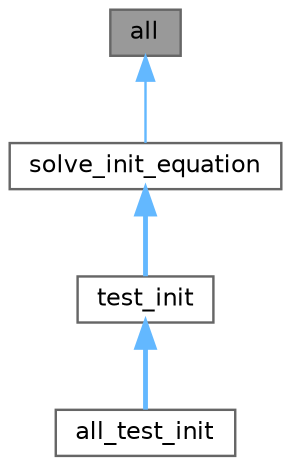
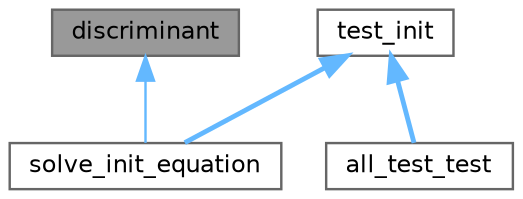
node "all": label "all" -> "discriminant"
edge "test_init" -> "solve_init_equation": reversed
node "all_test_init": label "all_test_init" -> "all_test_test"
